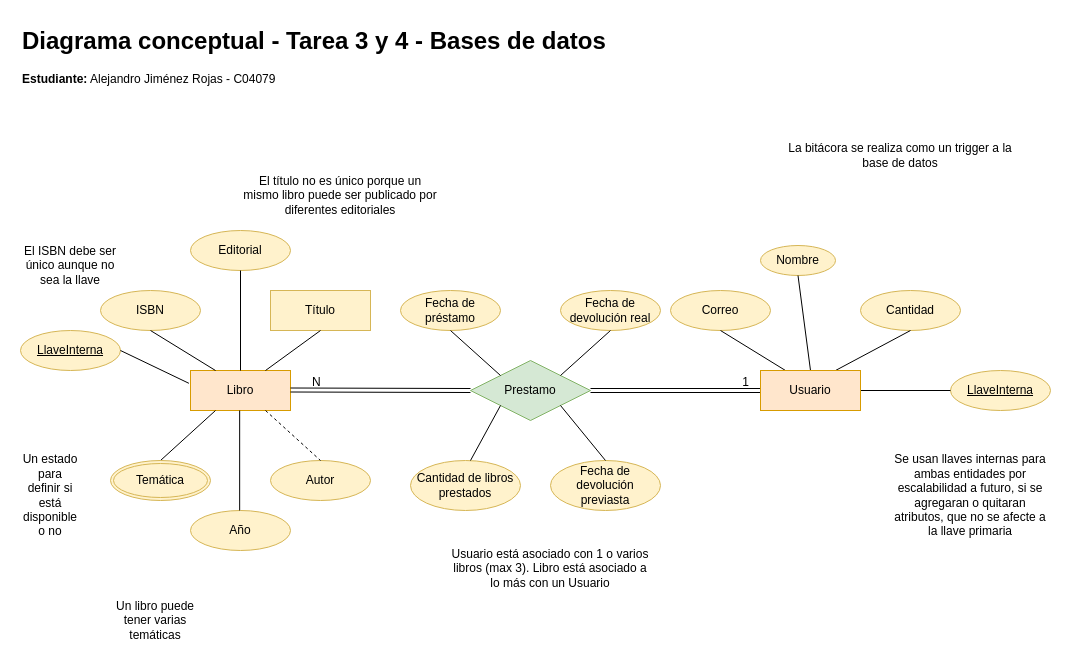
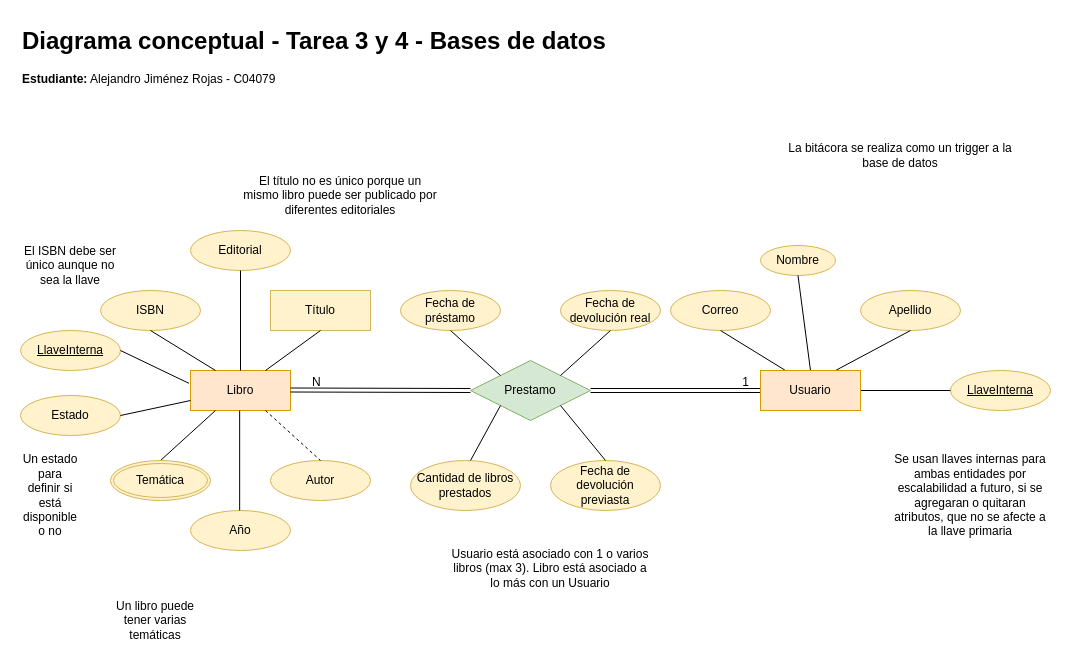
node "Cantidad": label "Cantidad" -> "Apellido"
edge "Libro" -- "Estado": added
node "Estado": added
